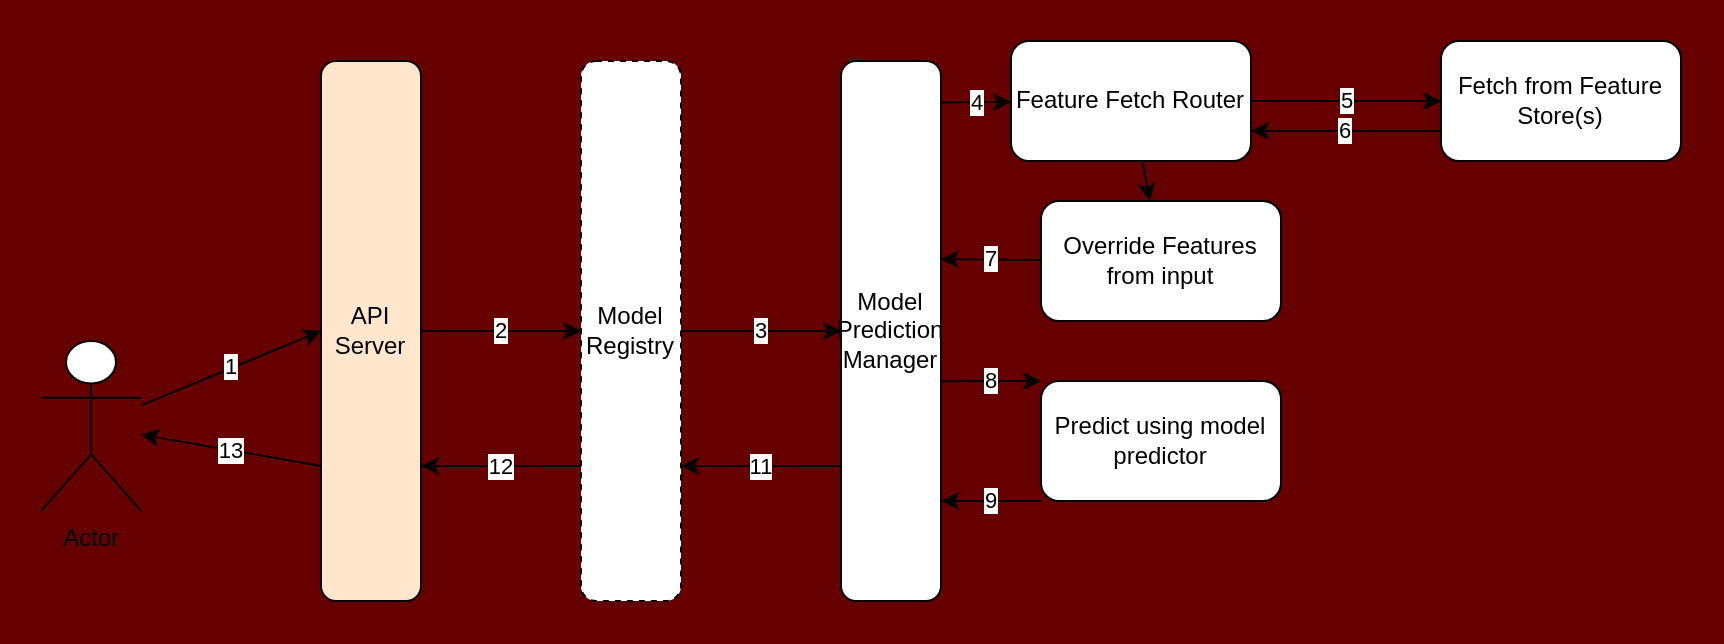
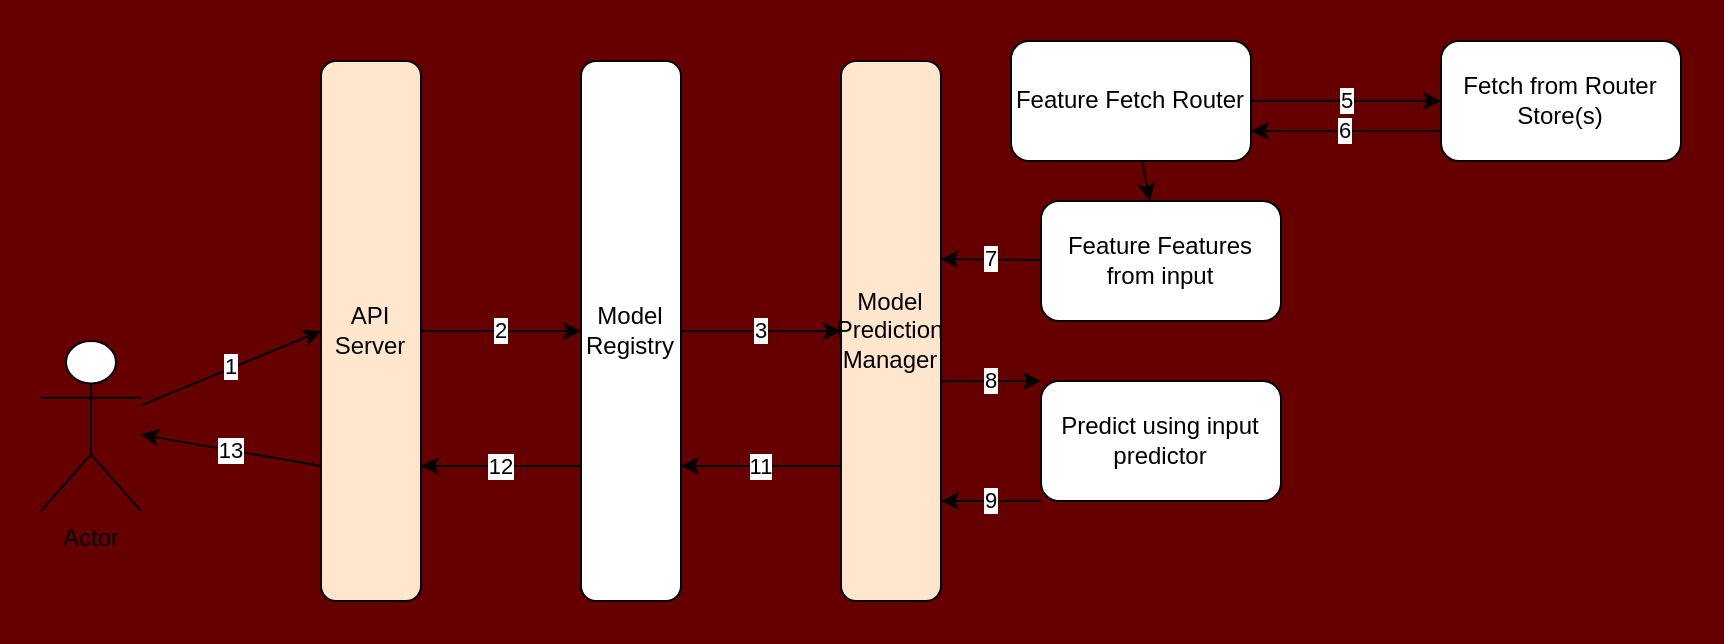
node "Fetch from Feature Store(s)": label "Fetch from Feature Store(s)" -> "Fetch from Router Store(s)"
edge "Model Prediction Manager" -> "Feature Fetch Router": removed, label "4"
node "Override Features from input": label "Override Features from input" -> "Feature Features from input"
node "Model Registry": style dashed -> solid
node "Model Prediction Manager": fillcolor #ffffff -> #ffe6cc
node "Predict using model predictor": label "Predict using model predictor" -> "Predict using input predictor"
